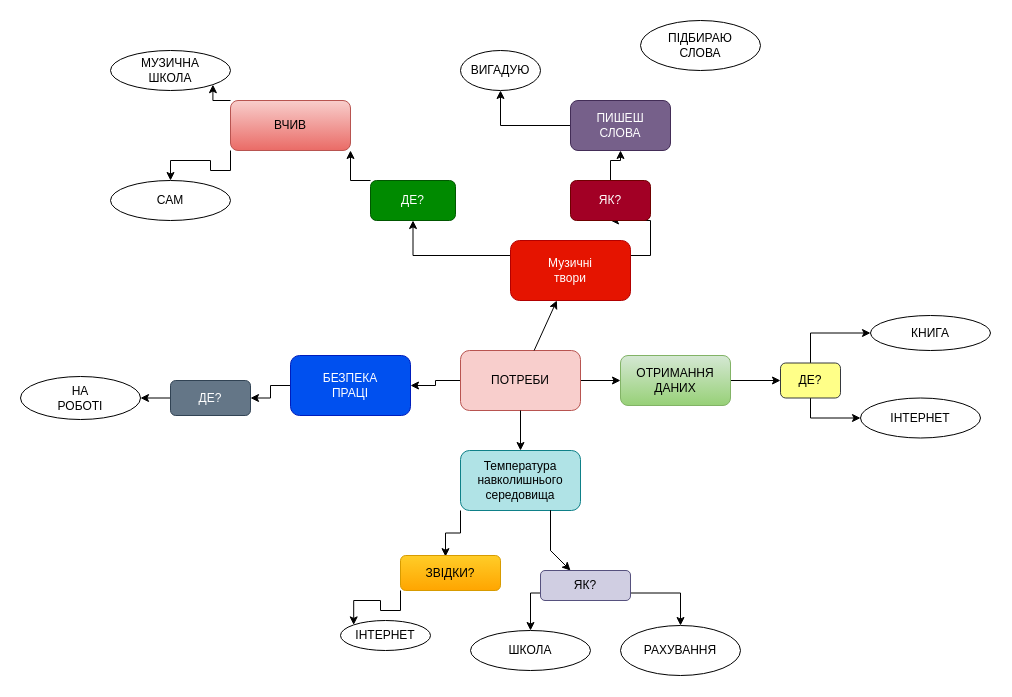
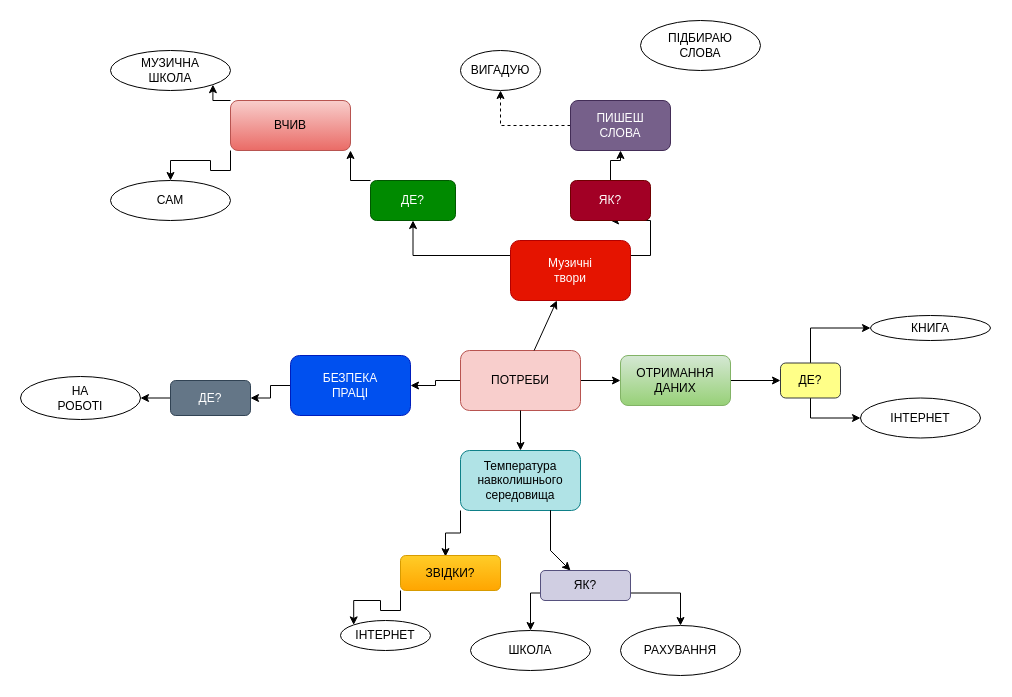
edge "ПИШЕШ СЛОВА" -> "ВИГАДУЮ": style solid -> dashed
node "КНИГА": size 120x35 -> 120x25
